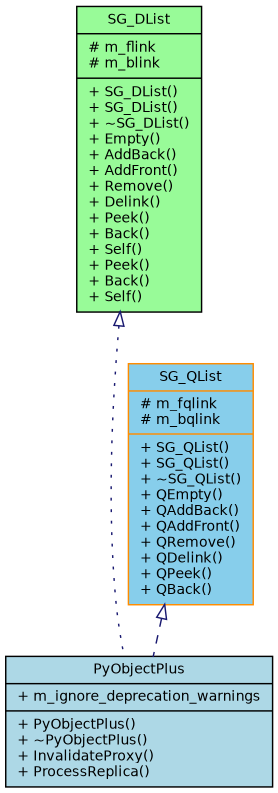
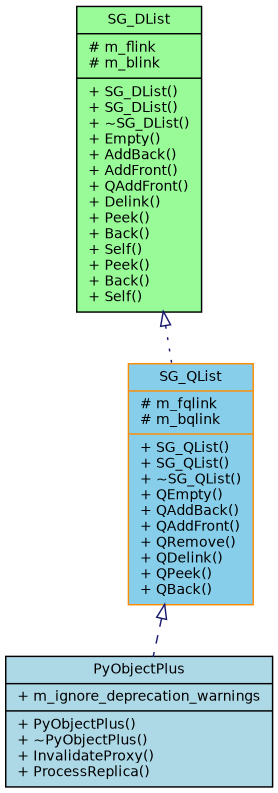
node "SG_DList": text "+ Remove()" -> "+ QAddFront()"
edge "PyObjectPlus" -> "SG_DList": now "SG_QList" -> "SG_DList"
